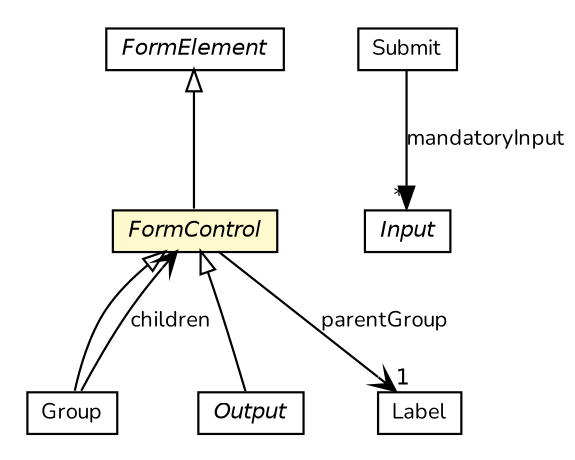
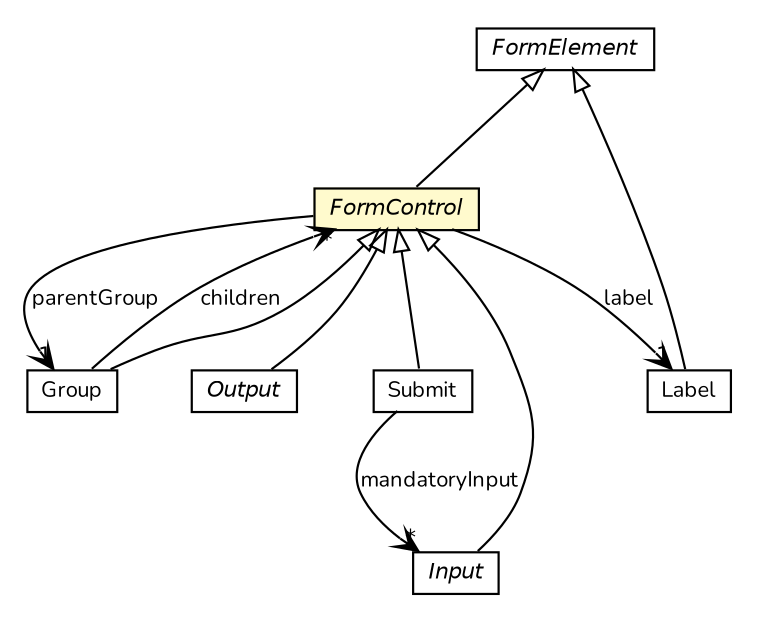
edge "Submit" -> "Input": arrowhead normal -> open
edge "Label" -> "FormElement": added
edge "FormControl" -> "Group": added, label "parentGroup"
edge "Submit" -> "FormControl": added
edge "FormControl" -> "Label": label "parentGroup" -> "label"
edge "Input" -> "FormControl": added
